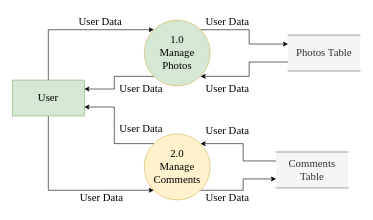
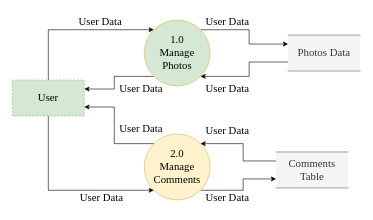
node "Photos Table": label "Photos Table" -> "Photos Data"
node "User": style solid -> dashed
